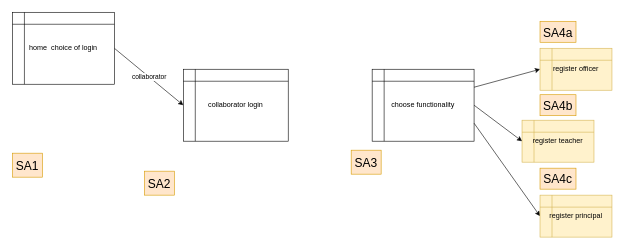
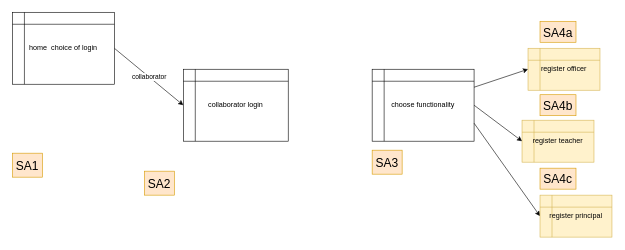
node "register officer": moved (576, 69) -> (564, 69)
node "SA3": moved (366, 162) -> (387, 162)
